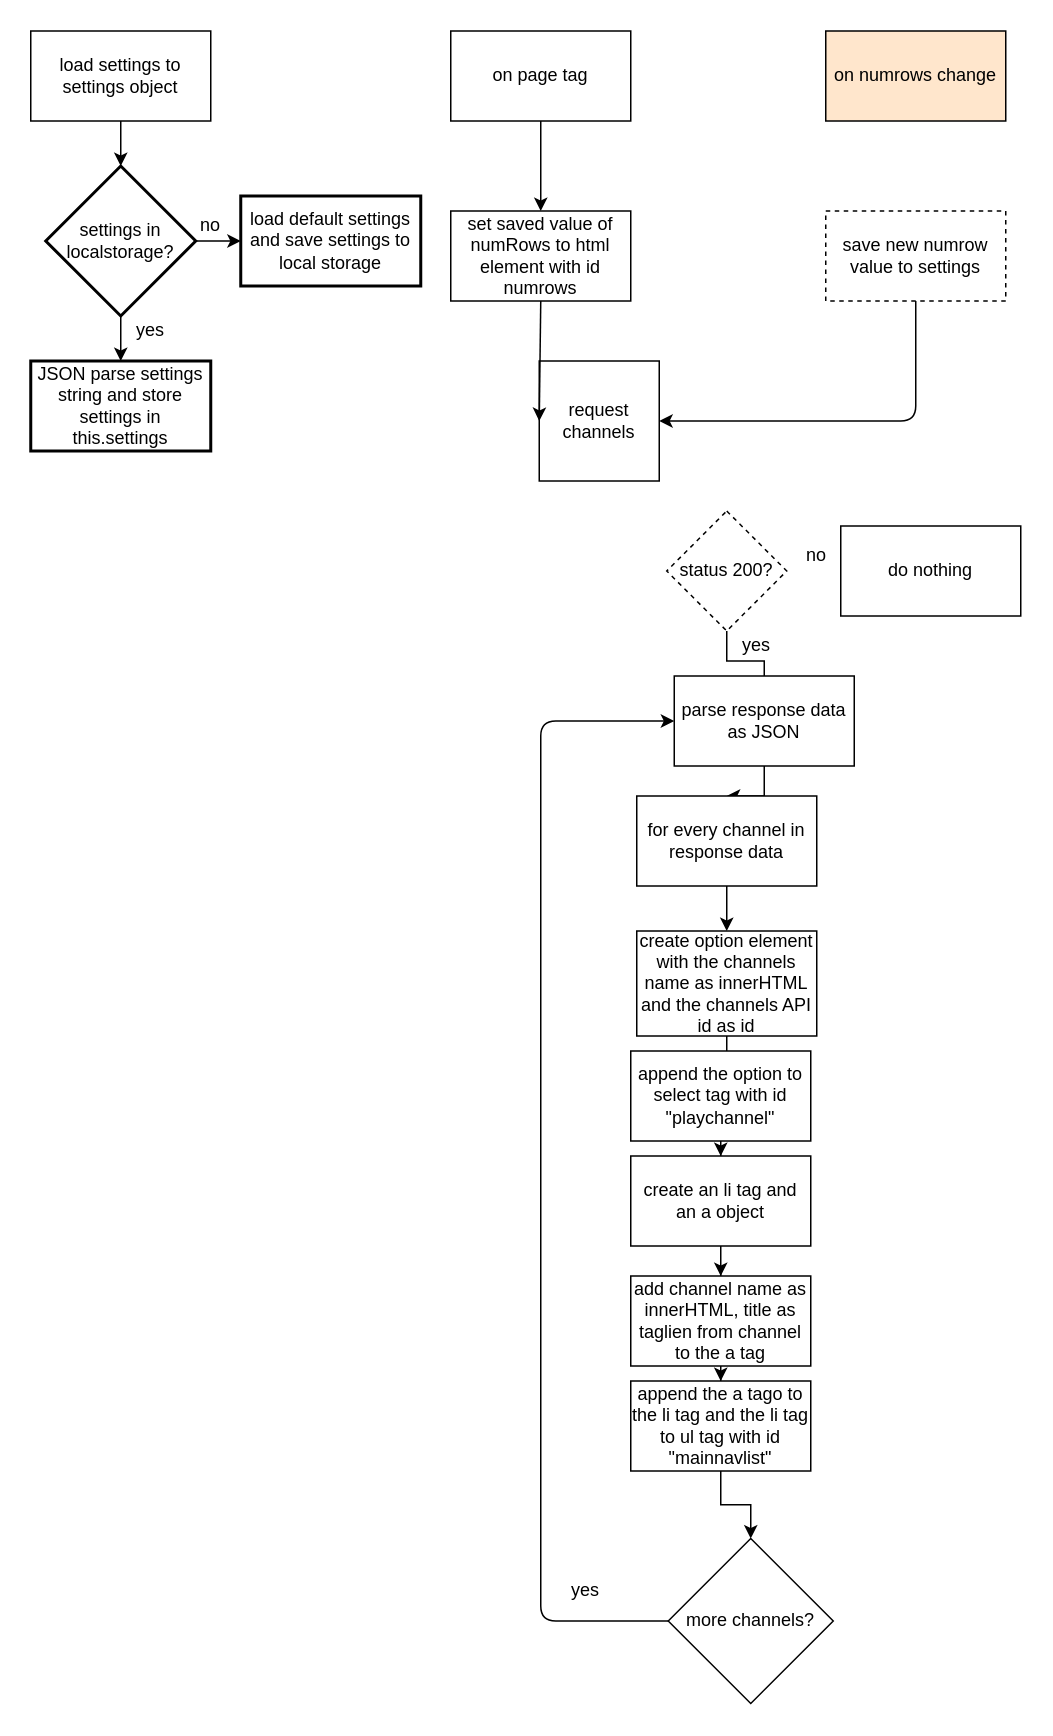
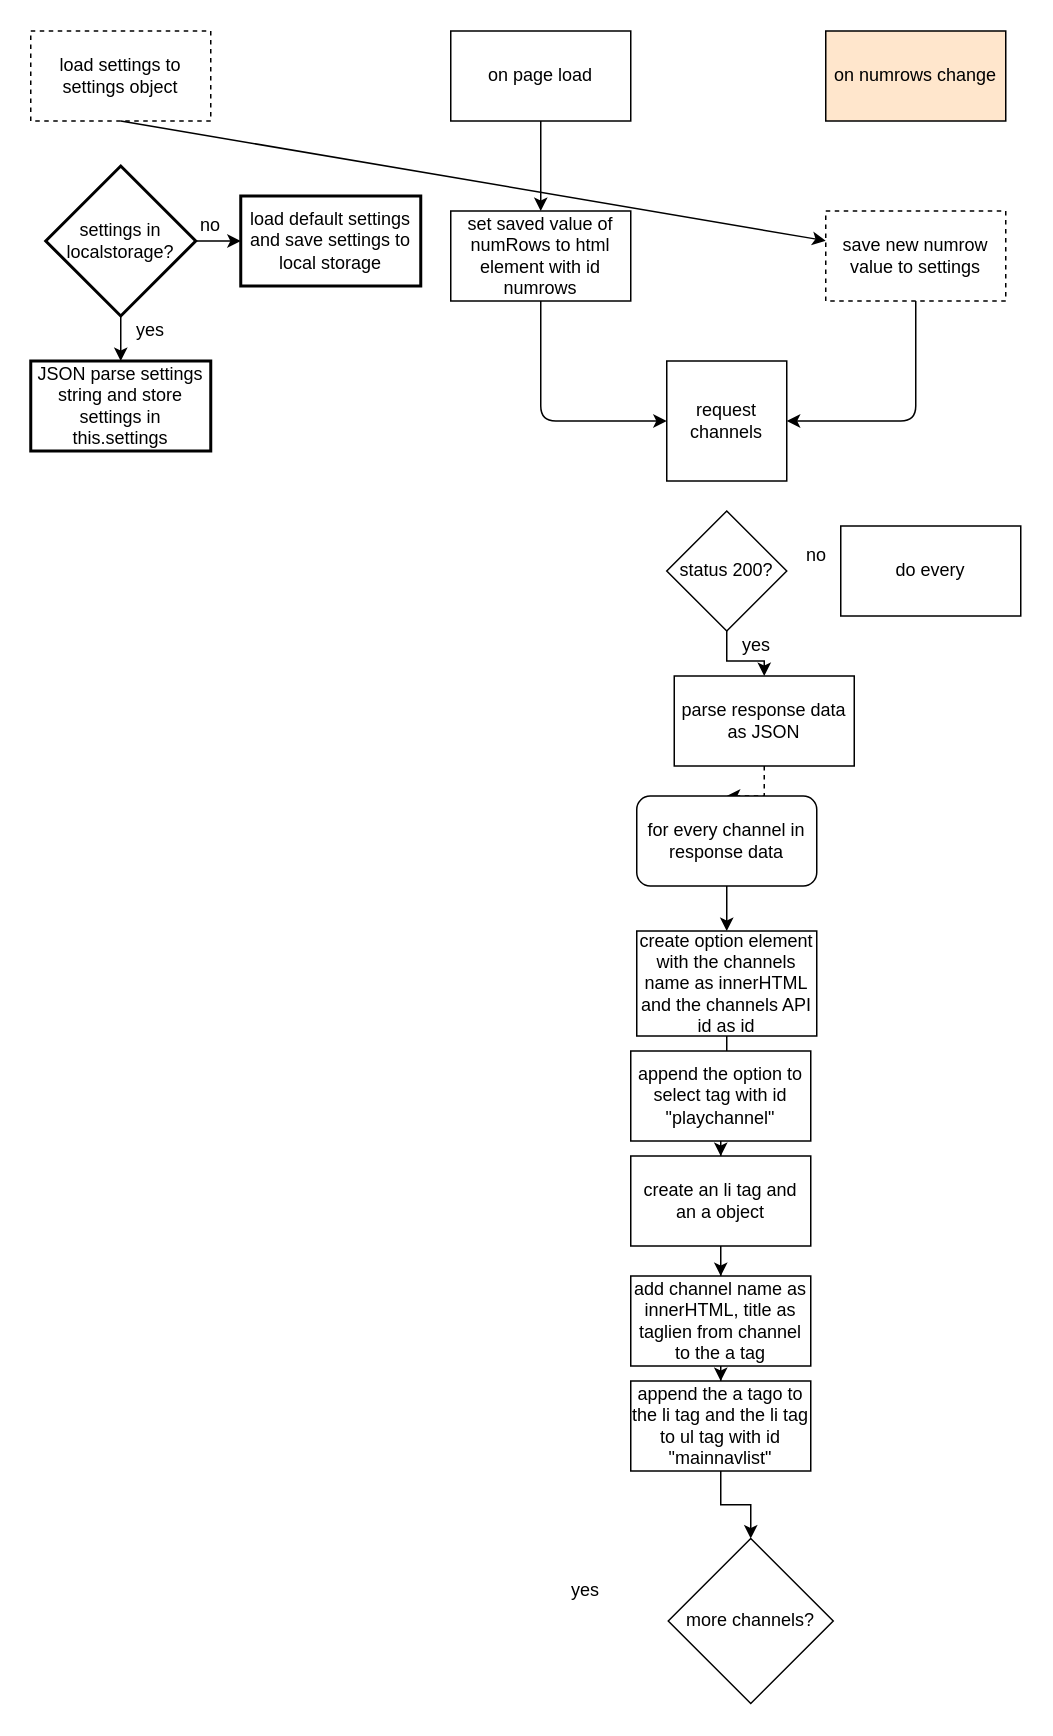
node "load settings to settings object": style solid -> dashed
node "on page tag": label "on page tag" -> "on page load"
edge "load settings to settings object" -> "settings in localstorage?": now "load settings to settings object" -> "save new numrow value to settings"
node "request channels": moved (599, 421) -> (727, 421)
node "status 200?": style dashed -> solid
node "do nothing": label "do nothing" -> "do every"
edge "status 200?" -- "parse response data as JSON": arrowhead none -> classic
edge "parse response data as JSON" -> "for every channel in response data": style solid -> dashed
node "for every channel in response data": shape rectangle -> rounded rectangle
edge "more channels?" -> "parse response data as JSON": removed
